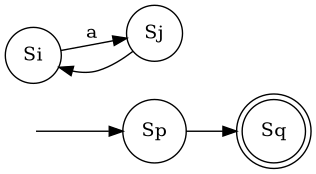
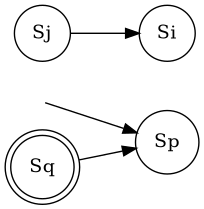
edge "Si" -> "Sj": removed, label "a"
edge "Sp" -> "Sq": reversed
